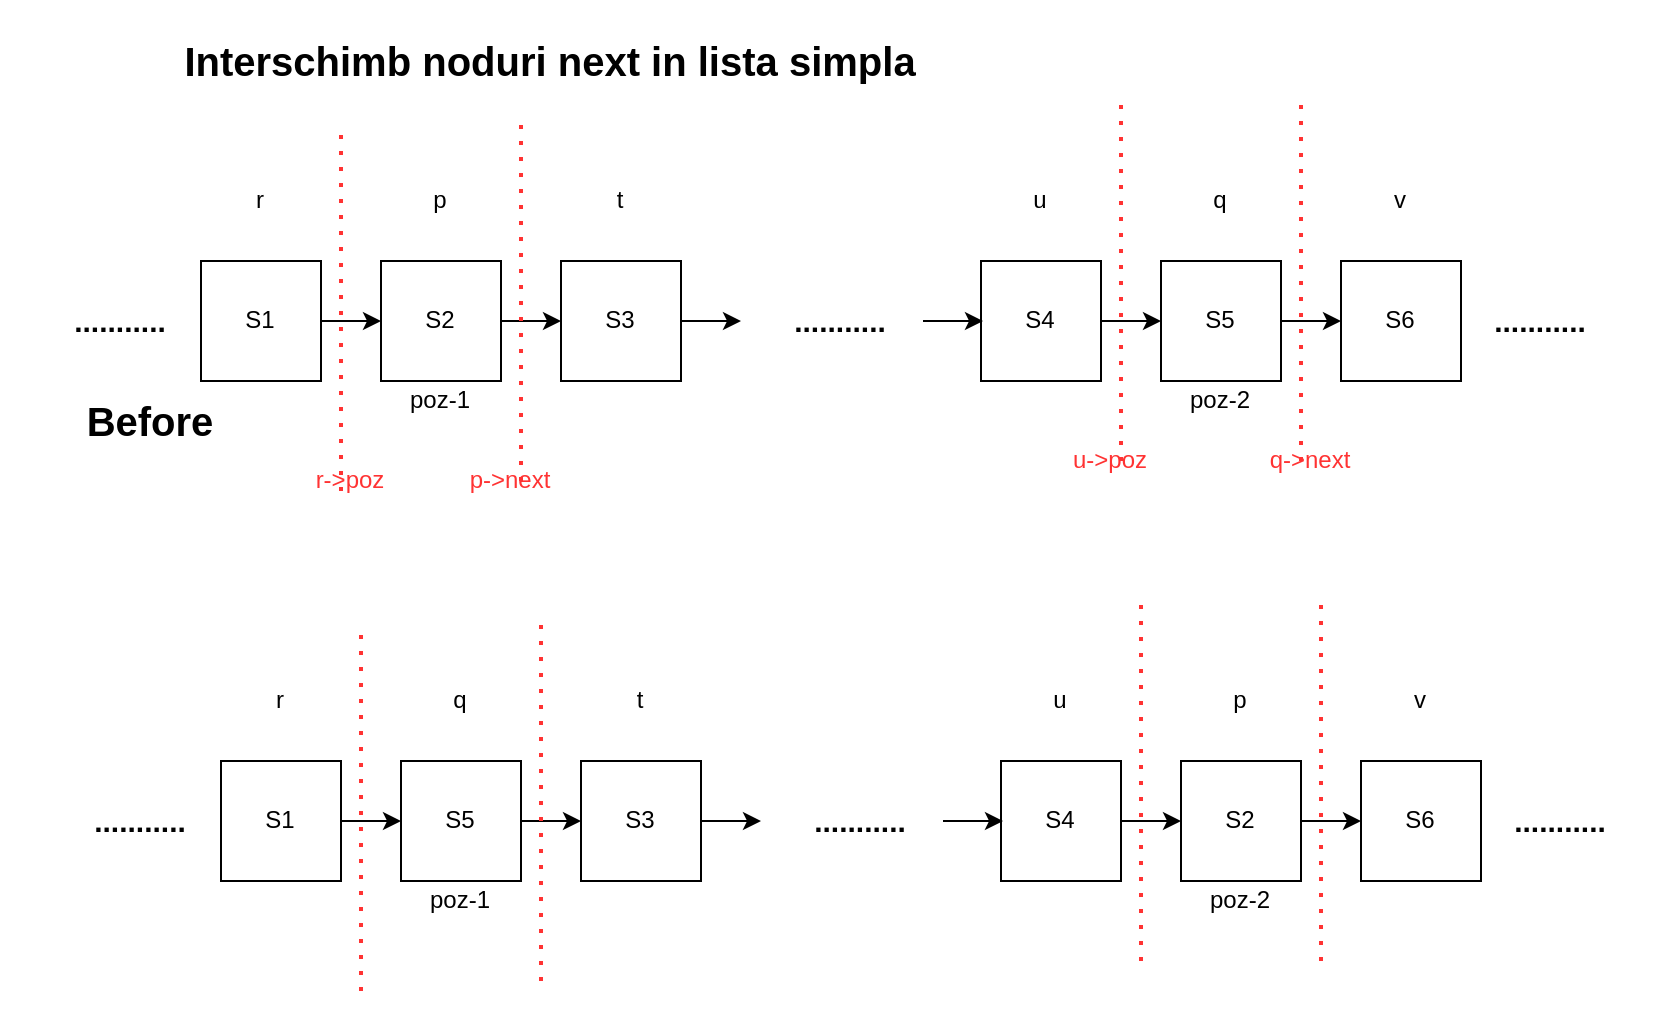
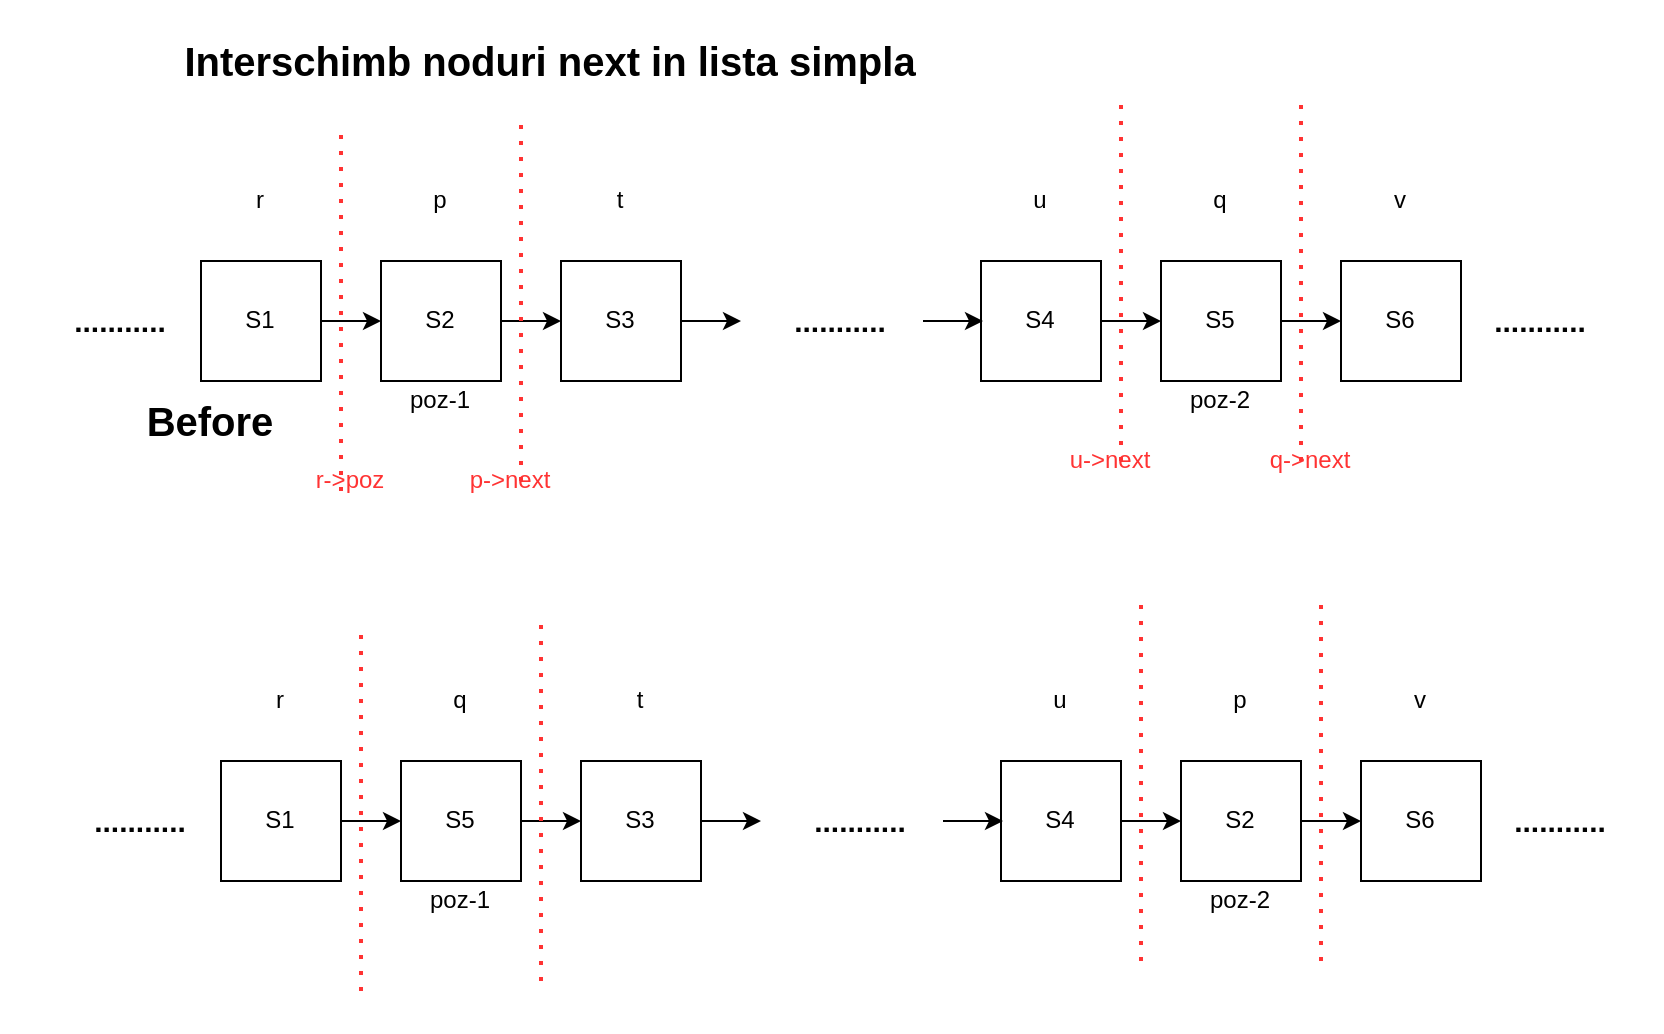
node "Before": moved (151, 421) -> (211, 421)
node "u->poz": label "u->poz" -> "u->next"
